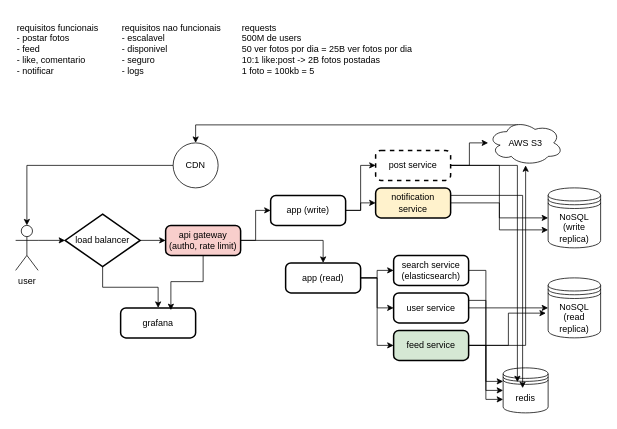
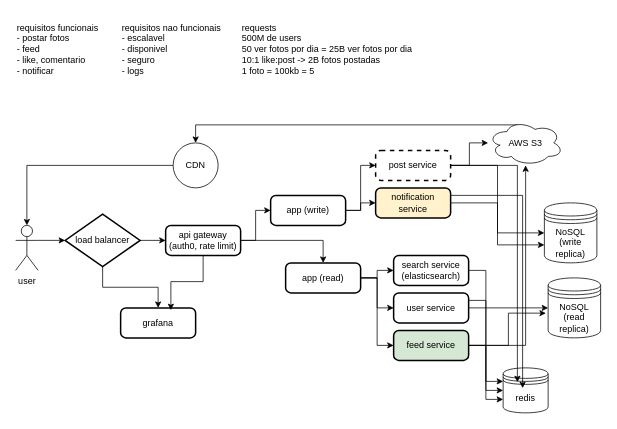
node "NoSQL (write replica)": moved (574, 218) -> (570, 233)
node "api gateway (auth0, rate limit)": fillcolor #f8cecc -> #ffffff
